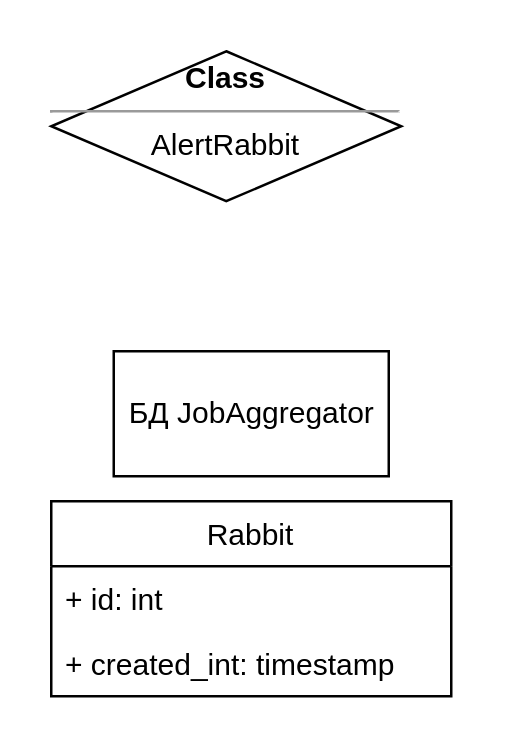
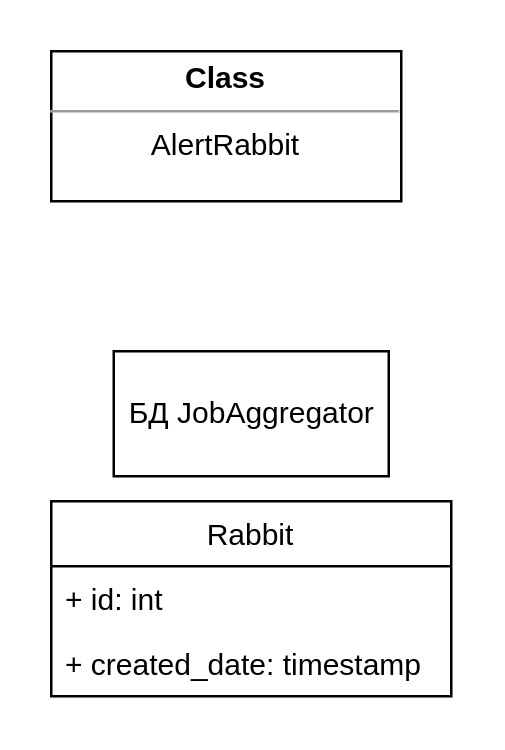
node "Class AlertRabbit": shape diamond -> rectangle
node "+ created_int: timestamp": label "+ created_int: timestamp" -> "+ created_date: timestamp"
